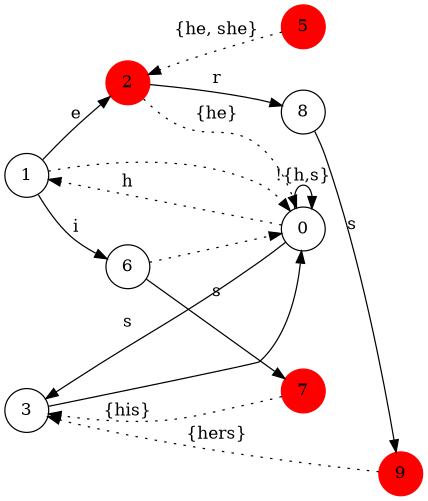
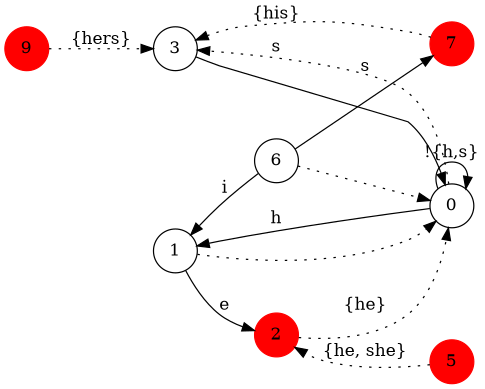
node "8": removed
edge "0" -> "1": style dotted -> solid
edge "1" -> "6": reversed
edge "0" -> "3": style solid -> dotted
